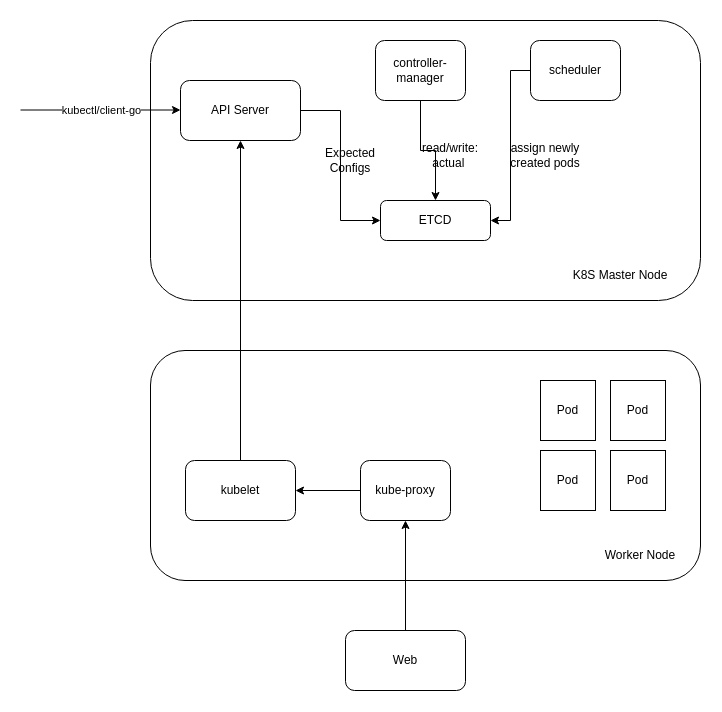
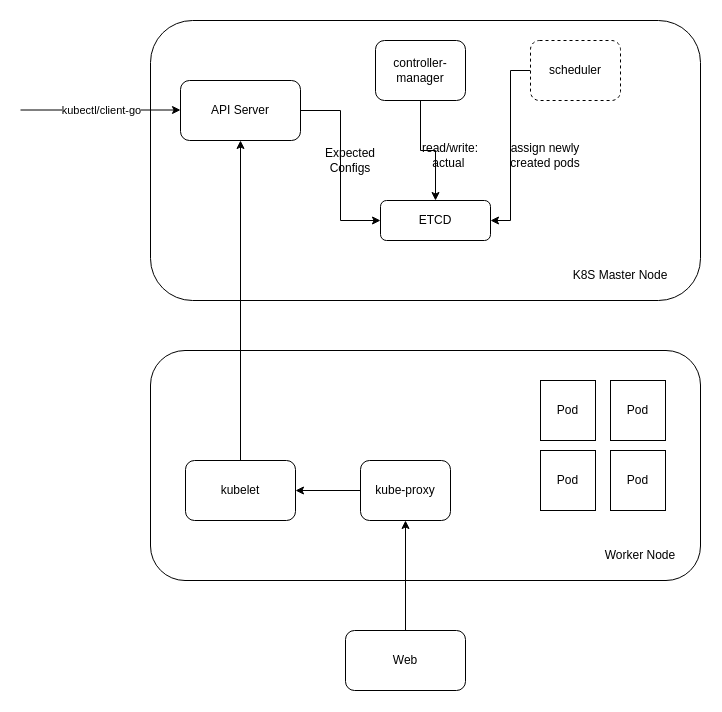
node "scheduler": style solid -> dashed
